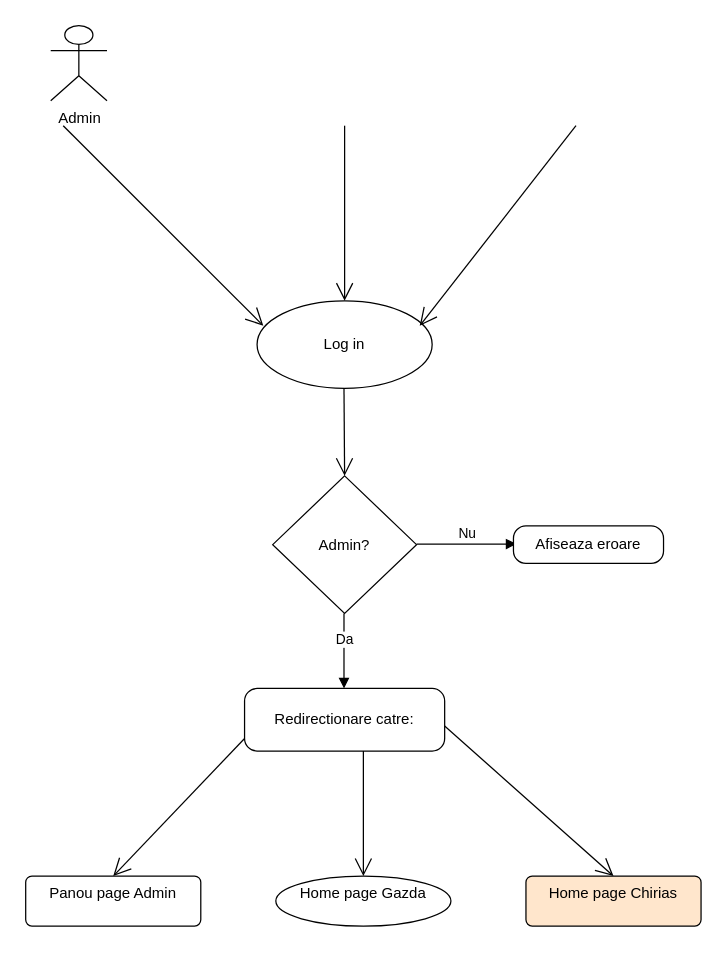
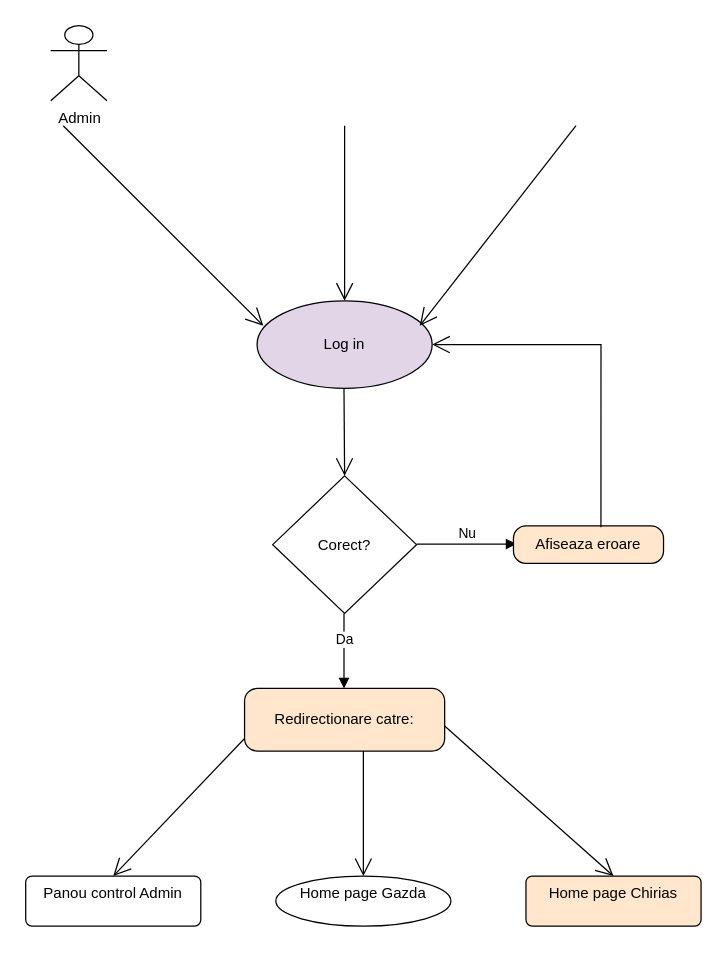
node "Log in": fillcolor #ffffff -> #e1d5e7
edge "Afiseaza eroare" -> "Log in": added
node "Afiseaza eroare": fillcolor #ffffff -> #ffe6cc
node "Admin?": label "Admin?" -> "Corect?"
node "Redirectionare catre:": fillcolor #ffffff -> #ffe6cc
node "Panou page Admin": label "Panou page Admin" -> "Panou control Admin"
